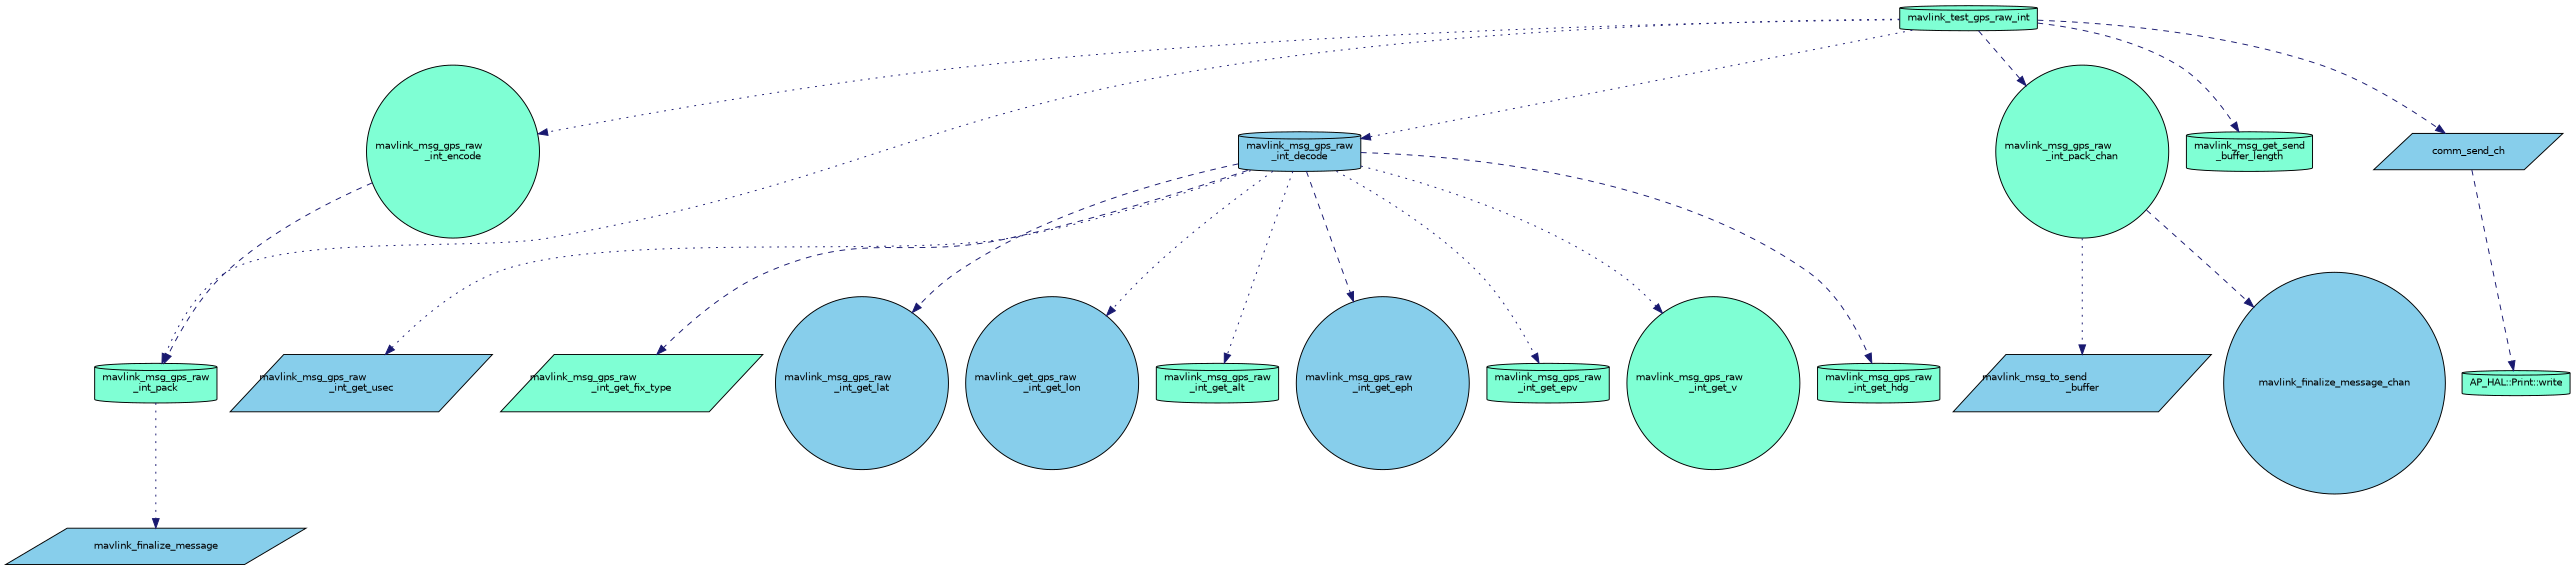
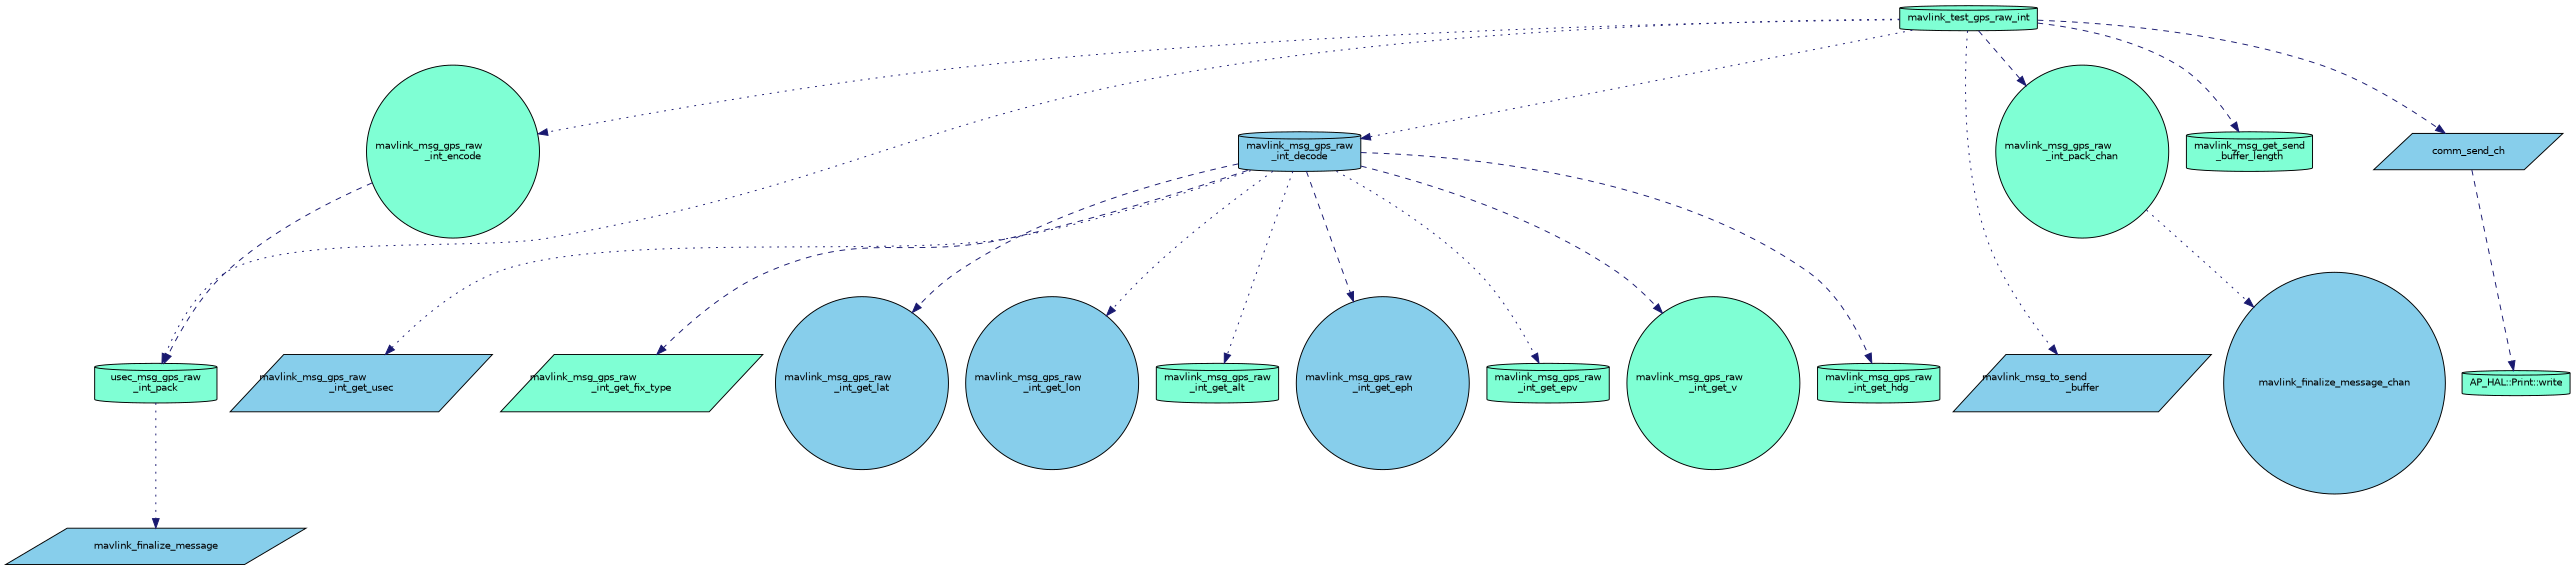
edge "mavlink_msg_gps_raw _int_decode" -> "mavlink_msg_gps_raw _int_get_v": style dotted -> dashed
edge "mavlink_msg_gps_raw _int_pack_chan" -> "mavlink_finalize_message_chan": style dashed -> dotted
edge "mavlink_msg_gps_raw _int_pack_chan" -> "mavlink_msg_to_send _buffer": now "mavlink_test_gps_raw_int" -> "mavlink_msg_to_send _buffer"
node "mavlink_msg_gps_raw _int_pack": label "mavlink_msg_gps_raw _int_pack" -> "usec_msg_gps_raw _int_pack"
node "mavlink_get_gps_raw _int_get_lon": label "mavlink_get_gps_raw _int_get_lon" -> "mavlink_msg_gps_raw _int_get_lon"
